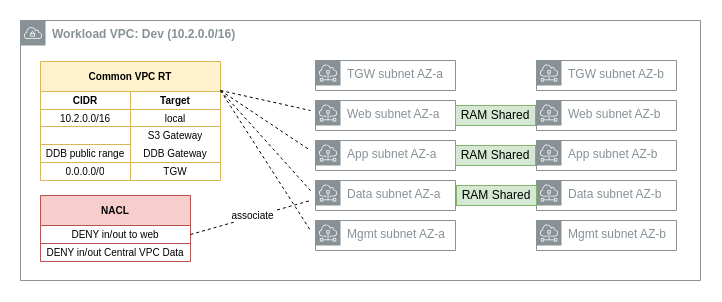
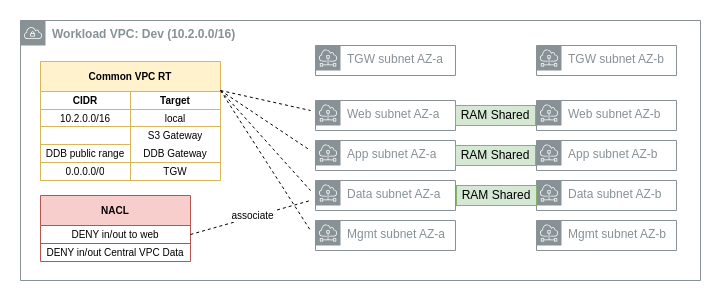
node "TGW subnet AZ-a": moved (386, 76) -> (386, 61)
node "TGW subnet AZ-b": moved (607, 76) -> (607, 61)
